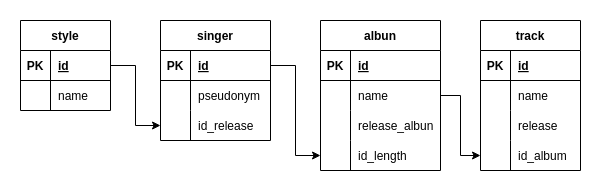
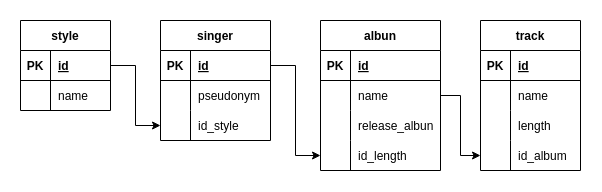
node "id_release": label "id_release" -> "id_style"
node "release": label "release" -> "length"
